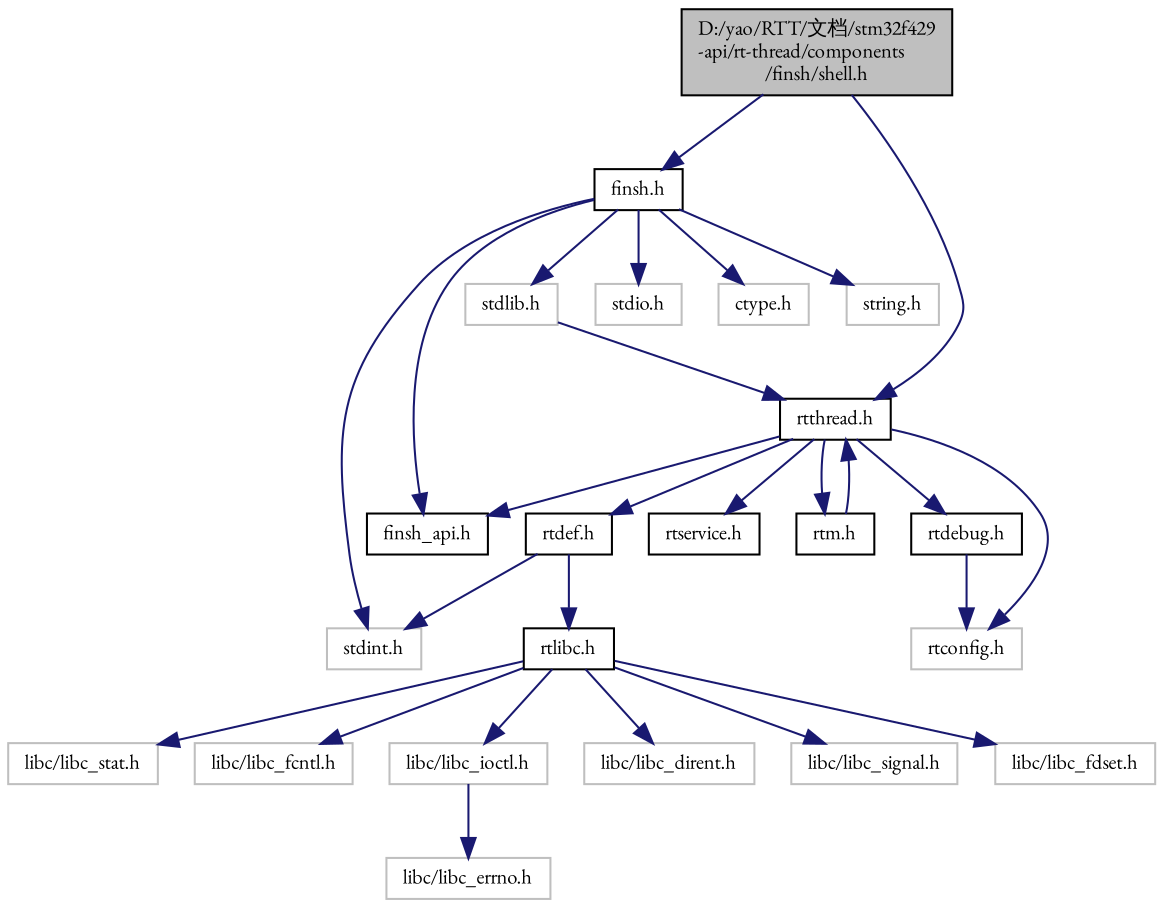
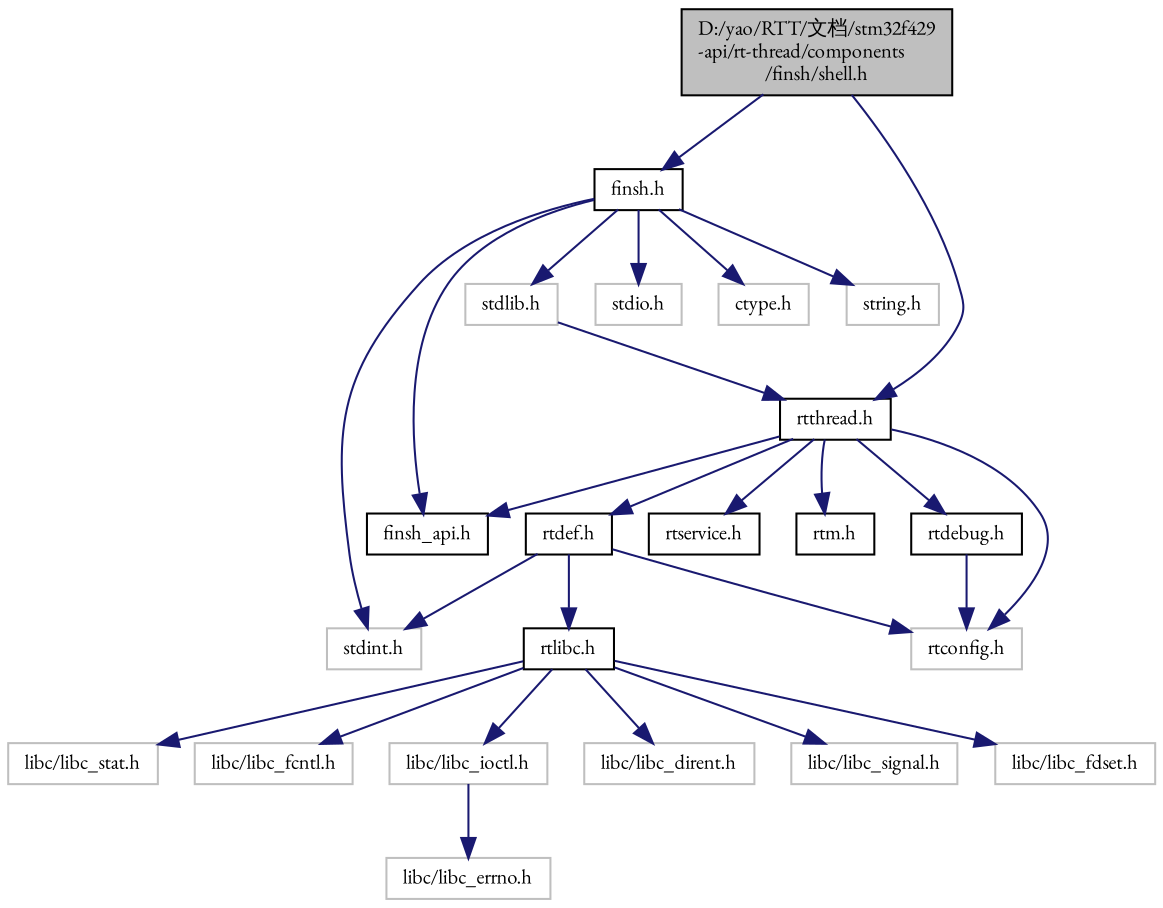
edge "rtm.h" -> "rtthread.h": removed
edge "rtdef.h" -> "rtconfig.h": added
